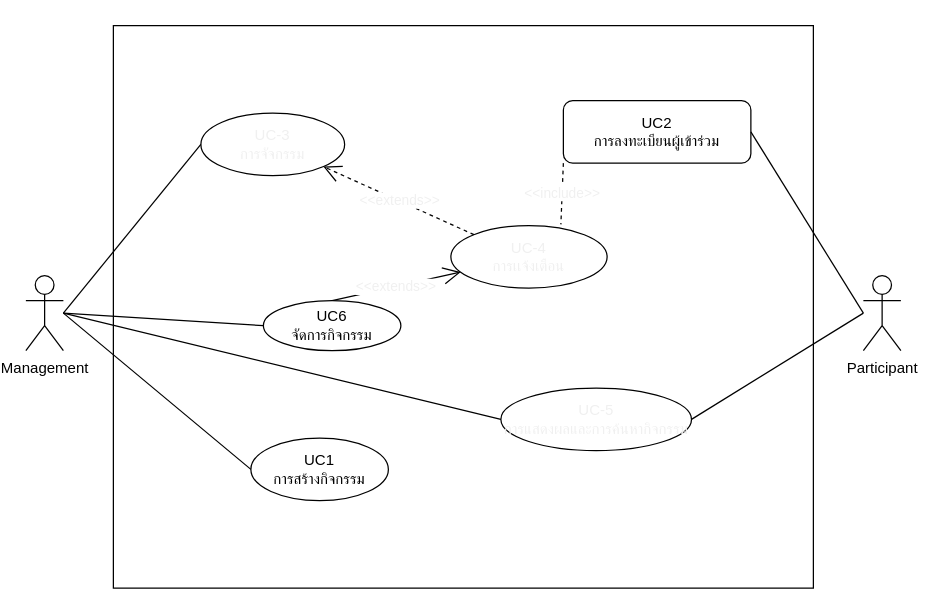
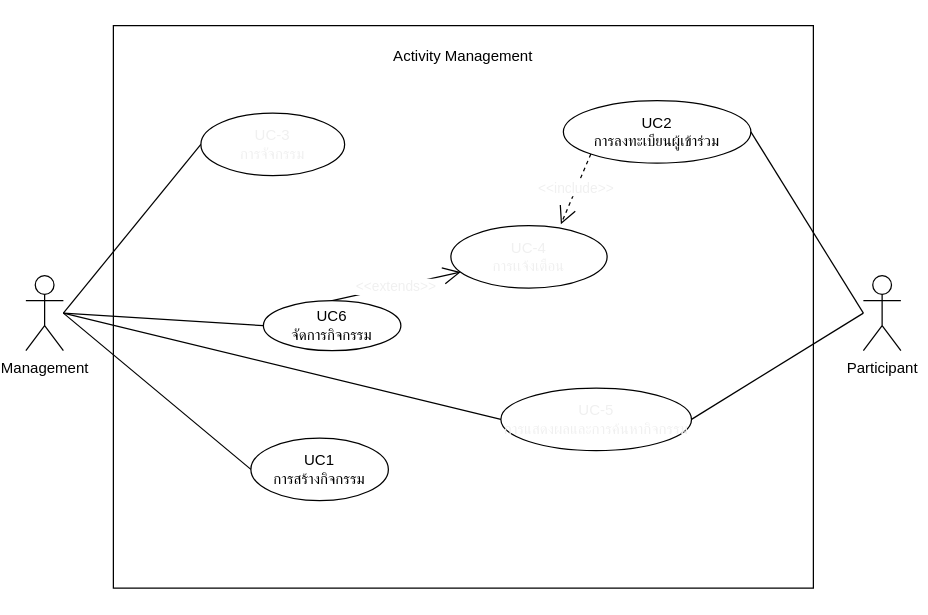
node "Activity Management": added
node "UC2 การลงทะเบียนผู้เข้าร่วม": shape rounded rectangle -> ellipse
edge "UC2 การลงทะเบียนผู้เข้าร่วม" -- "UC-4 การเเจ้งเตือน": arrowhead none -> open
edge "UC-4 การเเจ้งเตือน" -> "UC-3 การจัจกรรม": removed, label "<<extends>>"
